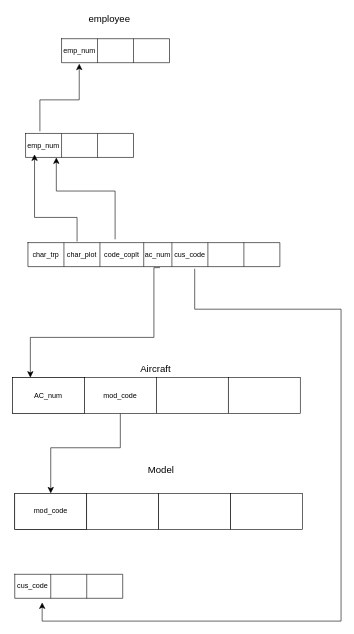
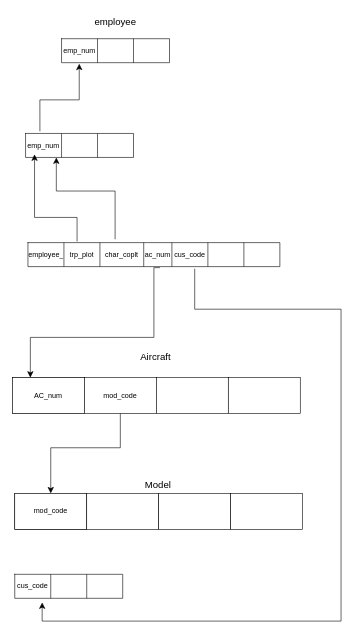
node "employee": moved (110, 18) -> (116, 21)
node "char_trp": label "char_trp" -> "employee_trp"
node "char_plot": label "char_plot" -> "trp_plot"
node "code_coplt": label "code_coplt" -> "char_coplt"
node "Aircraft": moved (156, 369) -> (156, 357)
node "Model": moved (161, 470) -> (158, 485)
